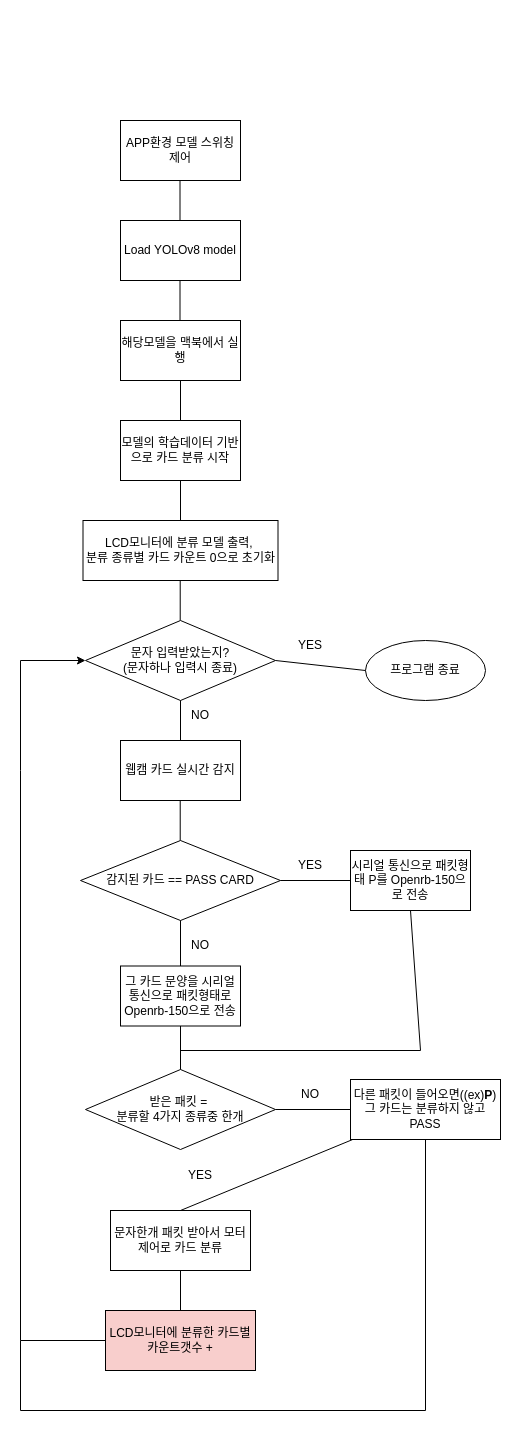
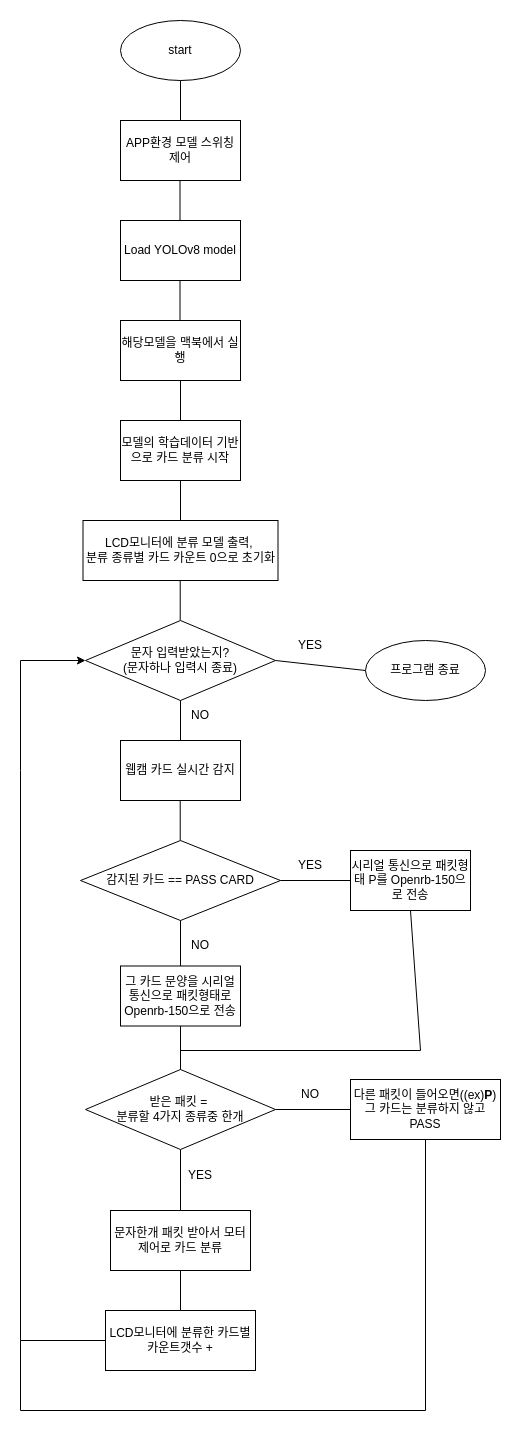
node "start": added
edge "start" -- "APP환경 모델 스위칭 제어": added
edge "다른 패킷이 들어오면((ex)P) 그 카드는 분류하지 않고 PASS" -- "문자한개 패킷 받아서 모터제어로 카드 분류": now "받은 패킷 = 분류할 4가지 종류중 한개" -- "문자한개 패킷 받아서 모터제어로 카드 분류"
node "LCD모니터에 분류한 카드별 카운트갯수 +": fillcolor #f8cecc -> #ffffff
